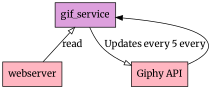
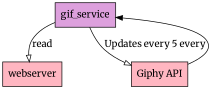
edge "webserver" -> "gif_service": reversed
